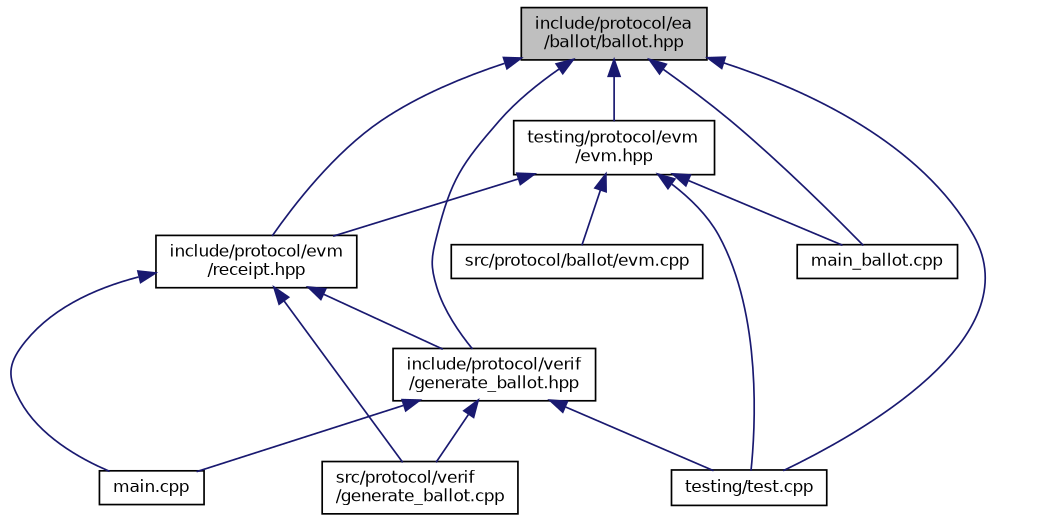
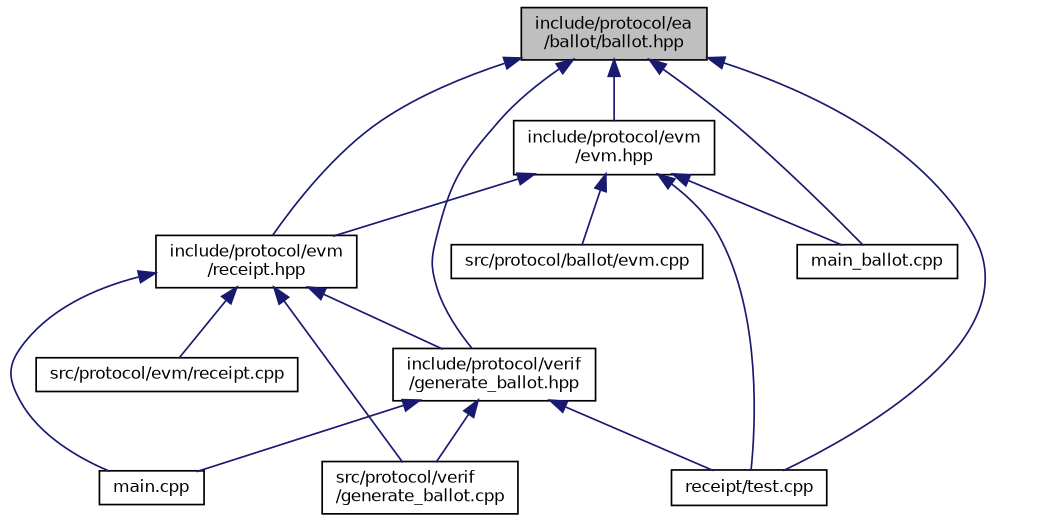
node "testing/protocol/evm /evm.hpp": label "testing/protocol/evm /evm.hpp" -> "include/protocol/evm /evm.hpp"
node "src/protocol/evm/receipt.cpp": added
node "testing/test.cpp": label "testing/test.cpp" -> "receipt/test.cpp"
